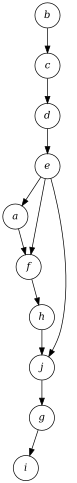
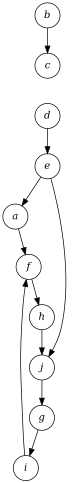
edge "c" -> "d": removed
edge "e" -> "f": now "i" -> "f"
